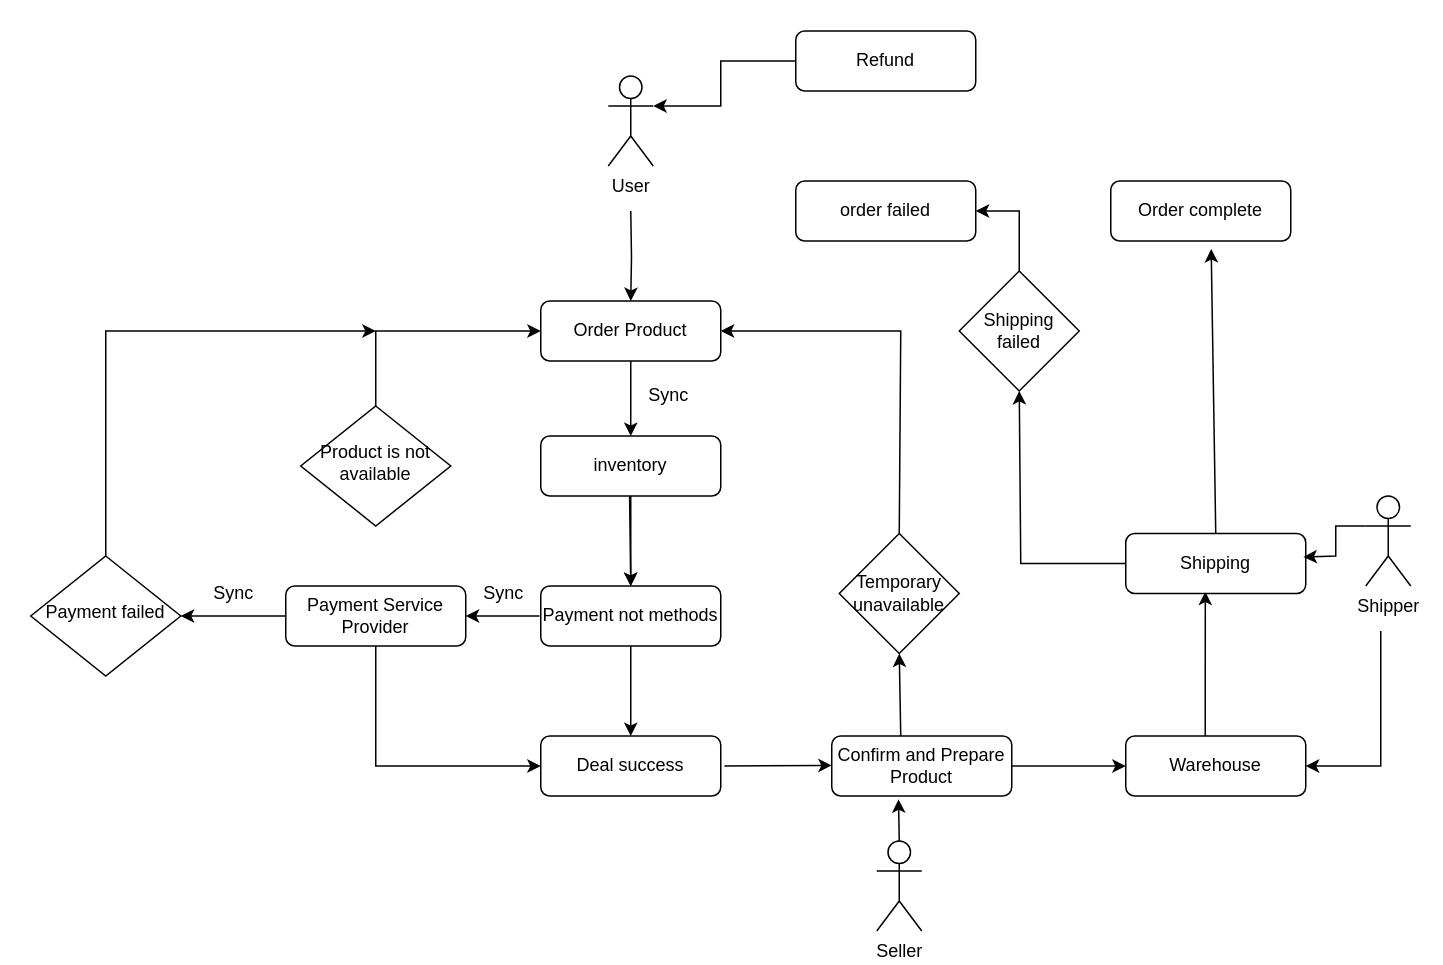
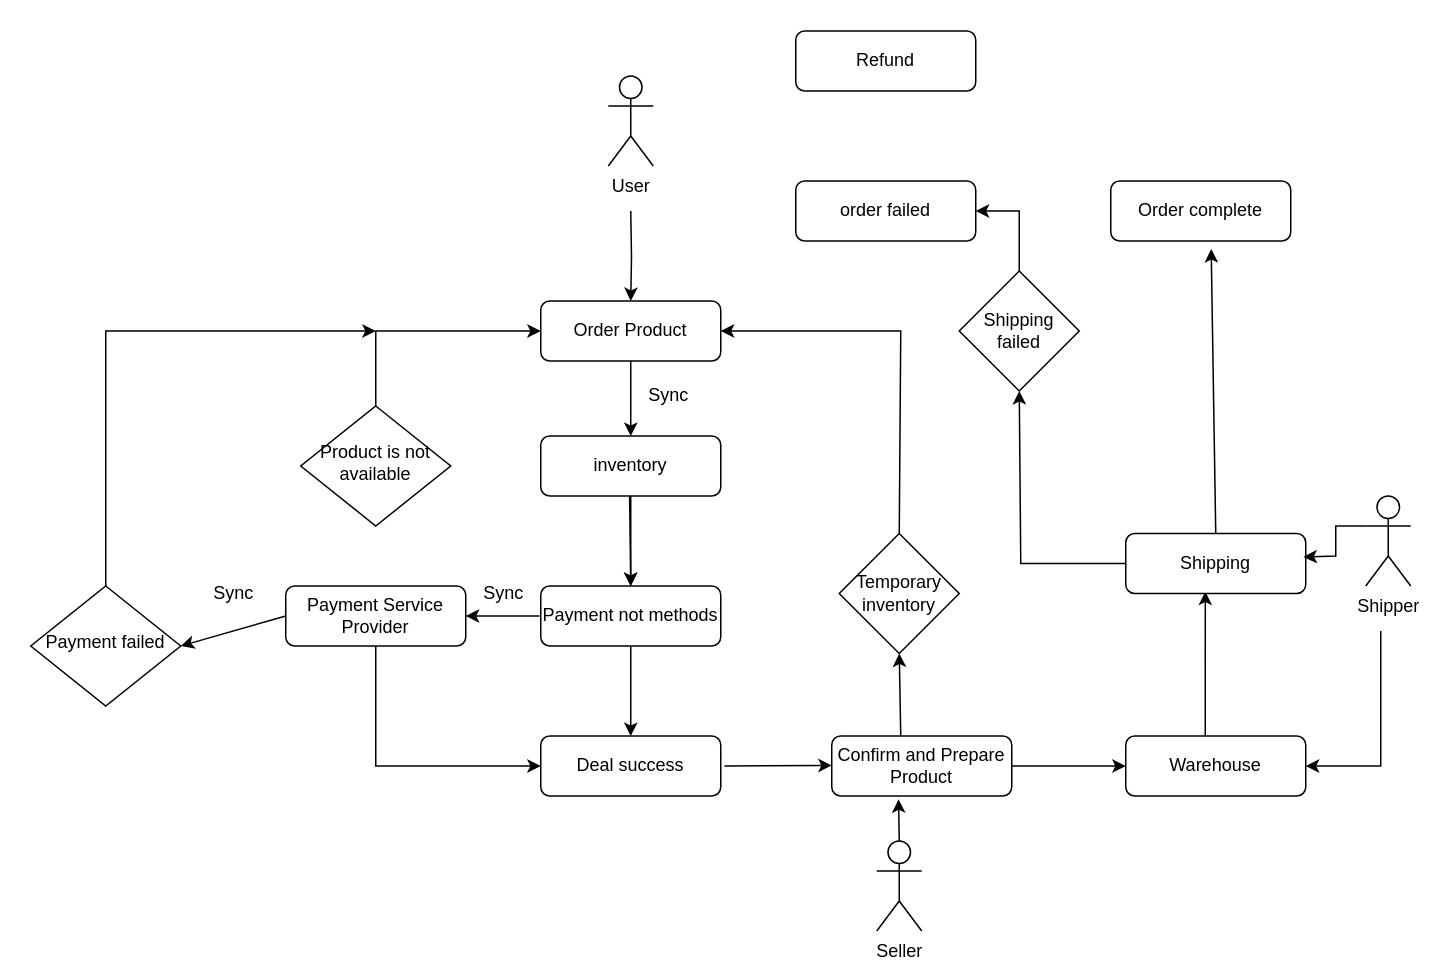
edge "Refund" -> "User": removed
node "Temporary unavailable": label "Temporary unavailable" -> "Temporary inventory"
node "Payment failed": moved (106, 616) -> (106, 646)
